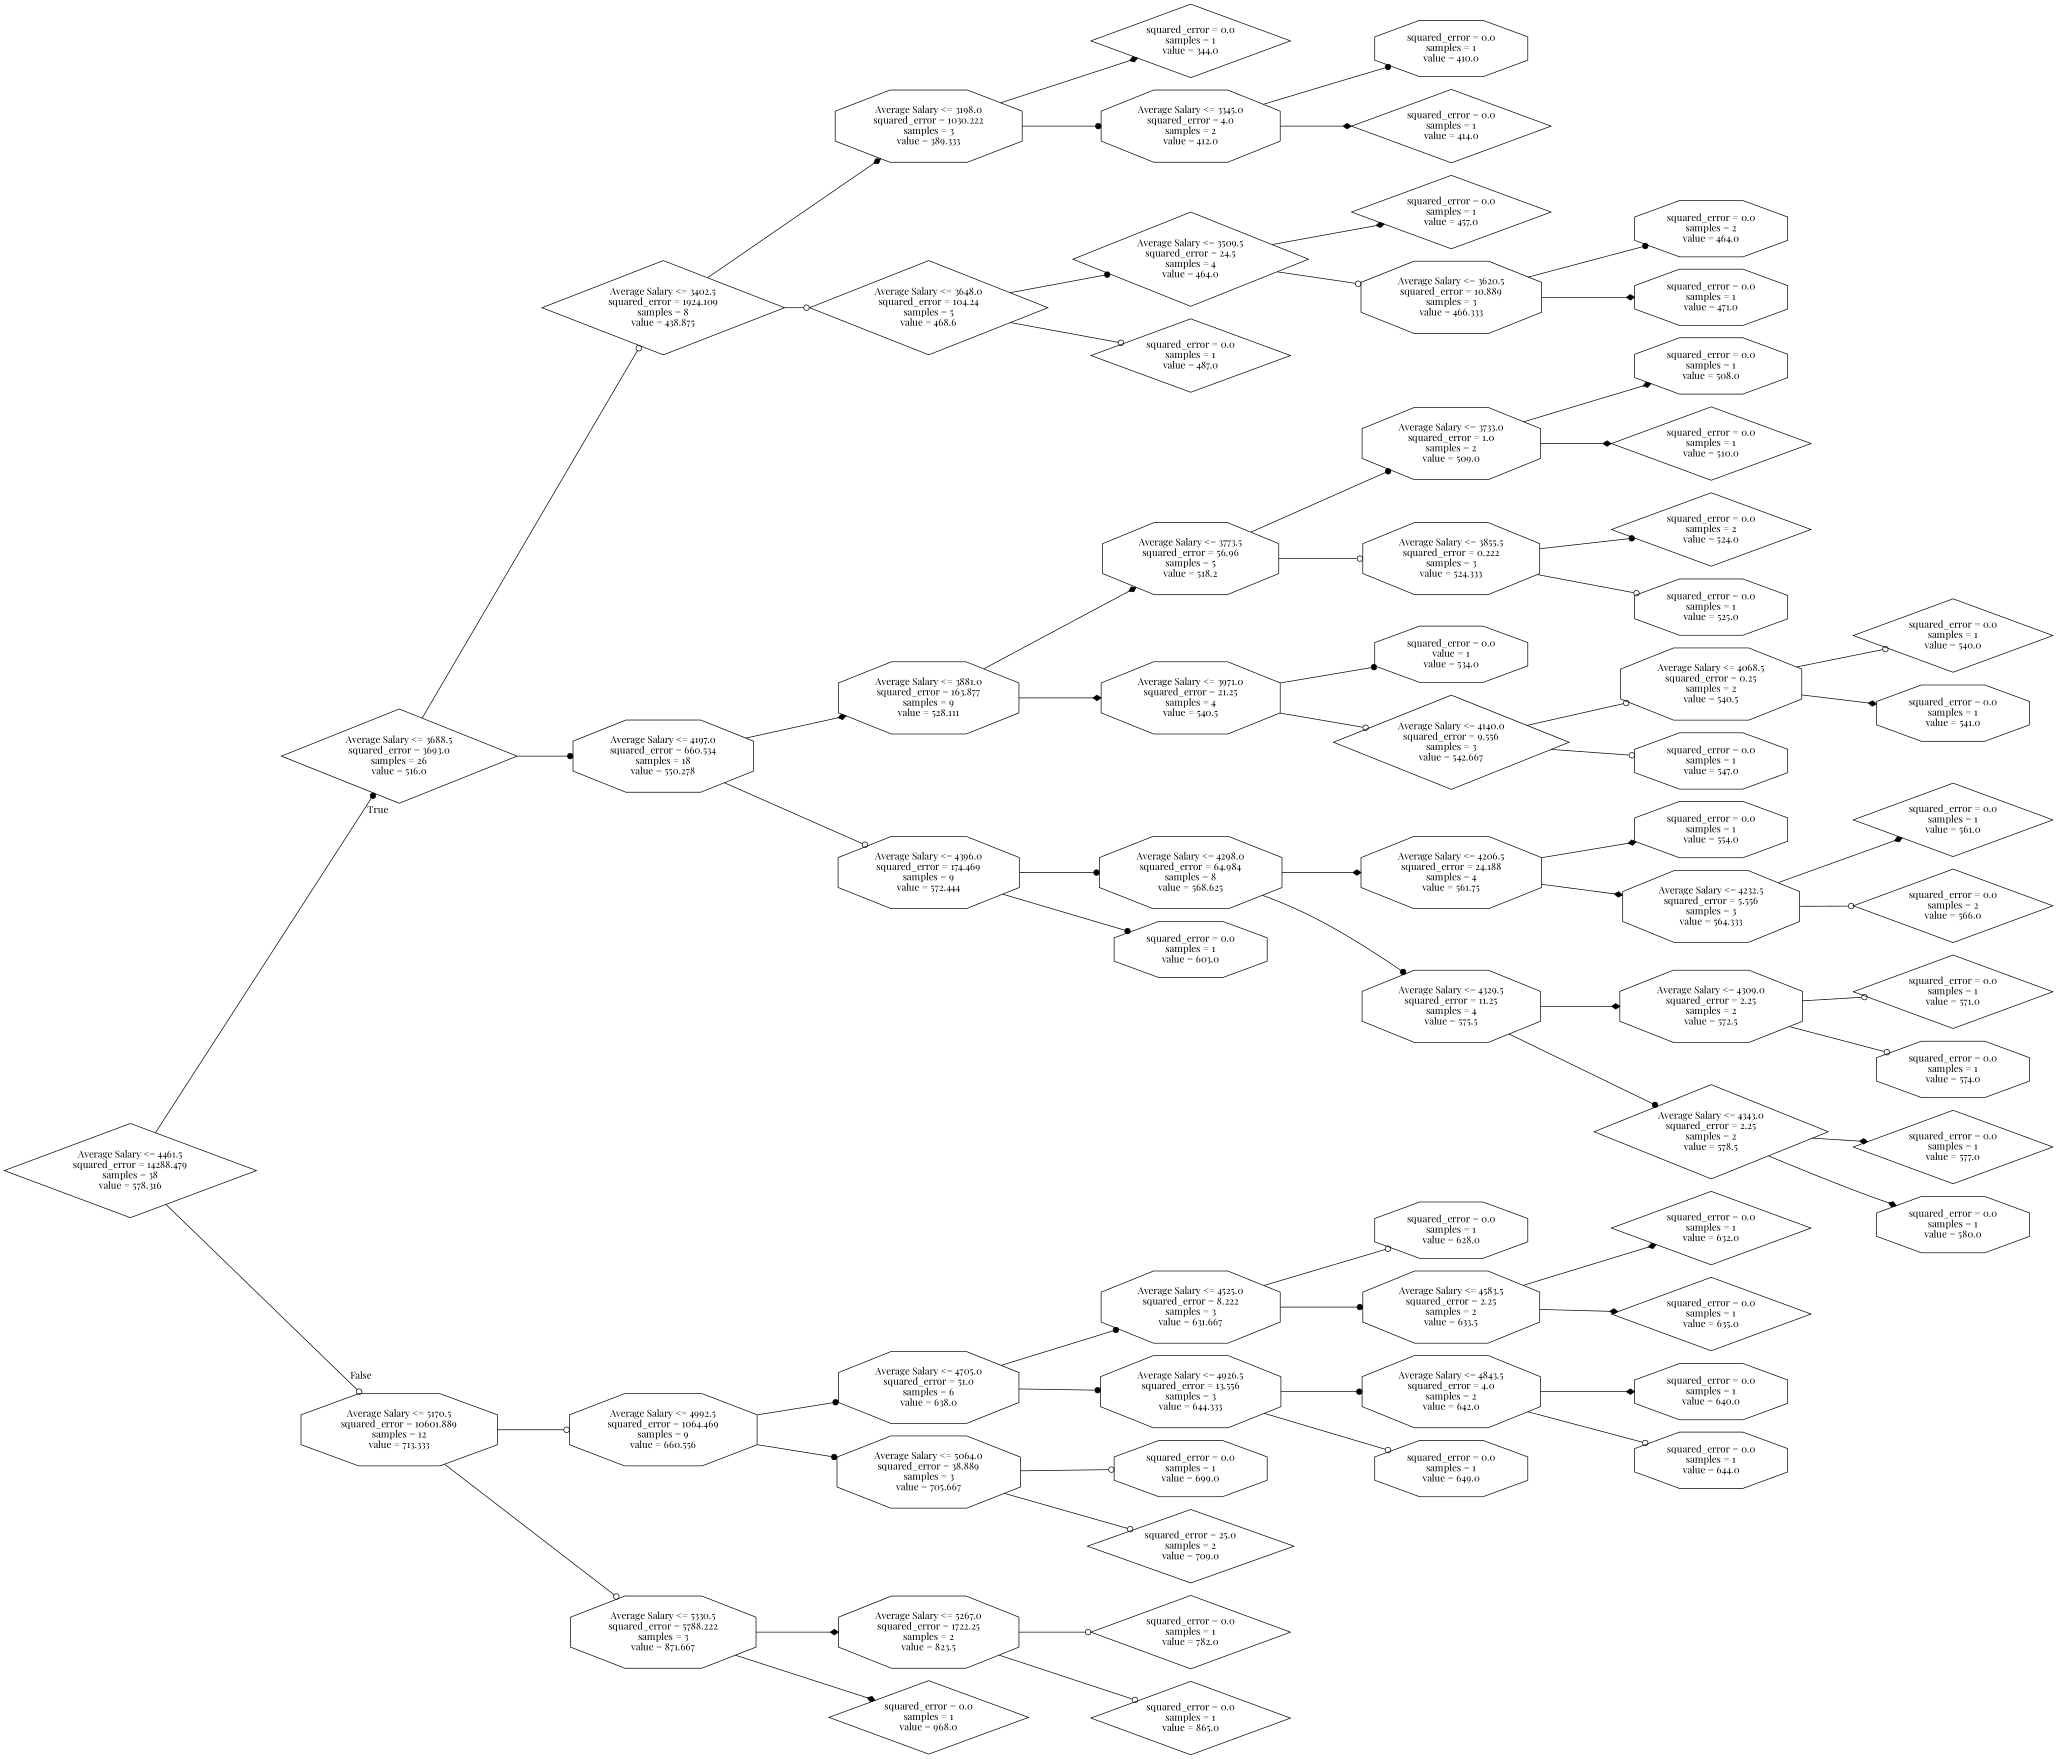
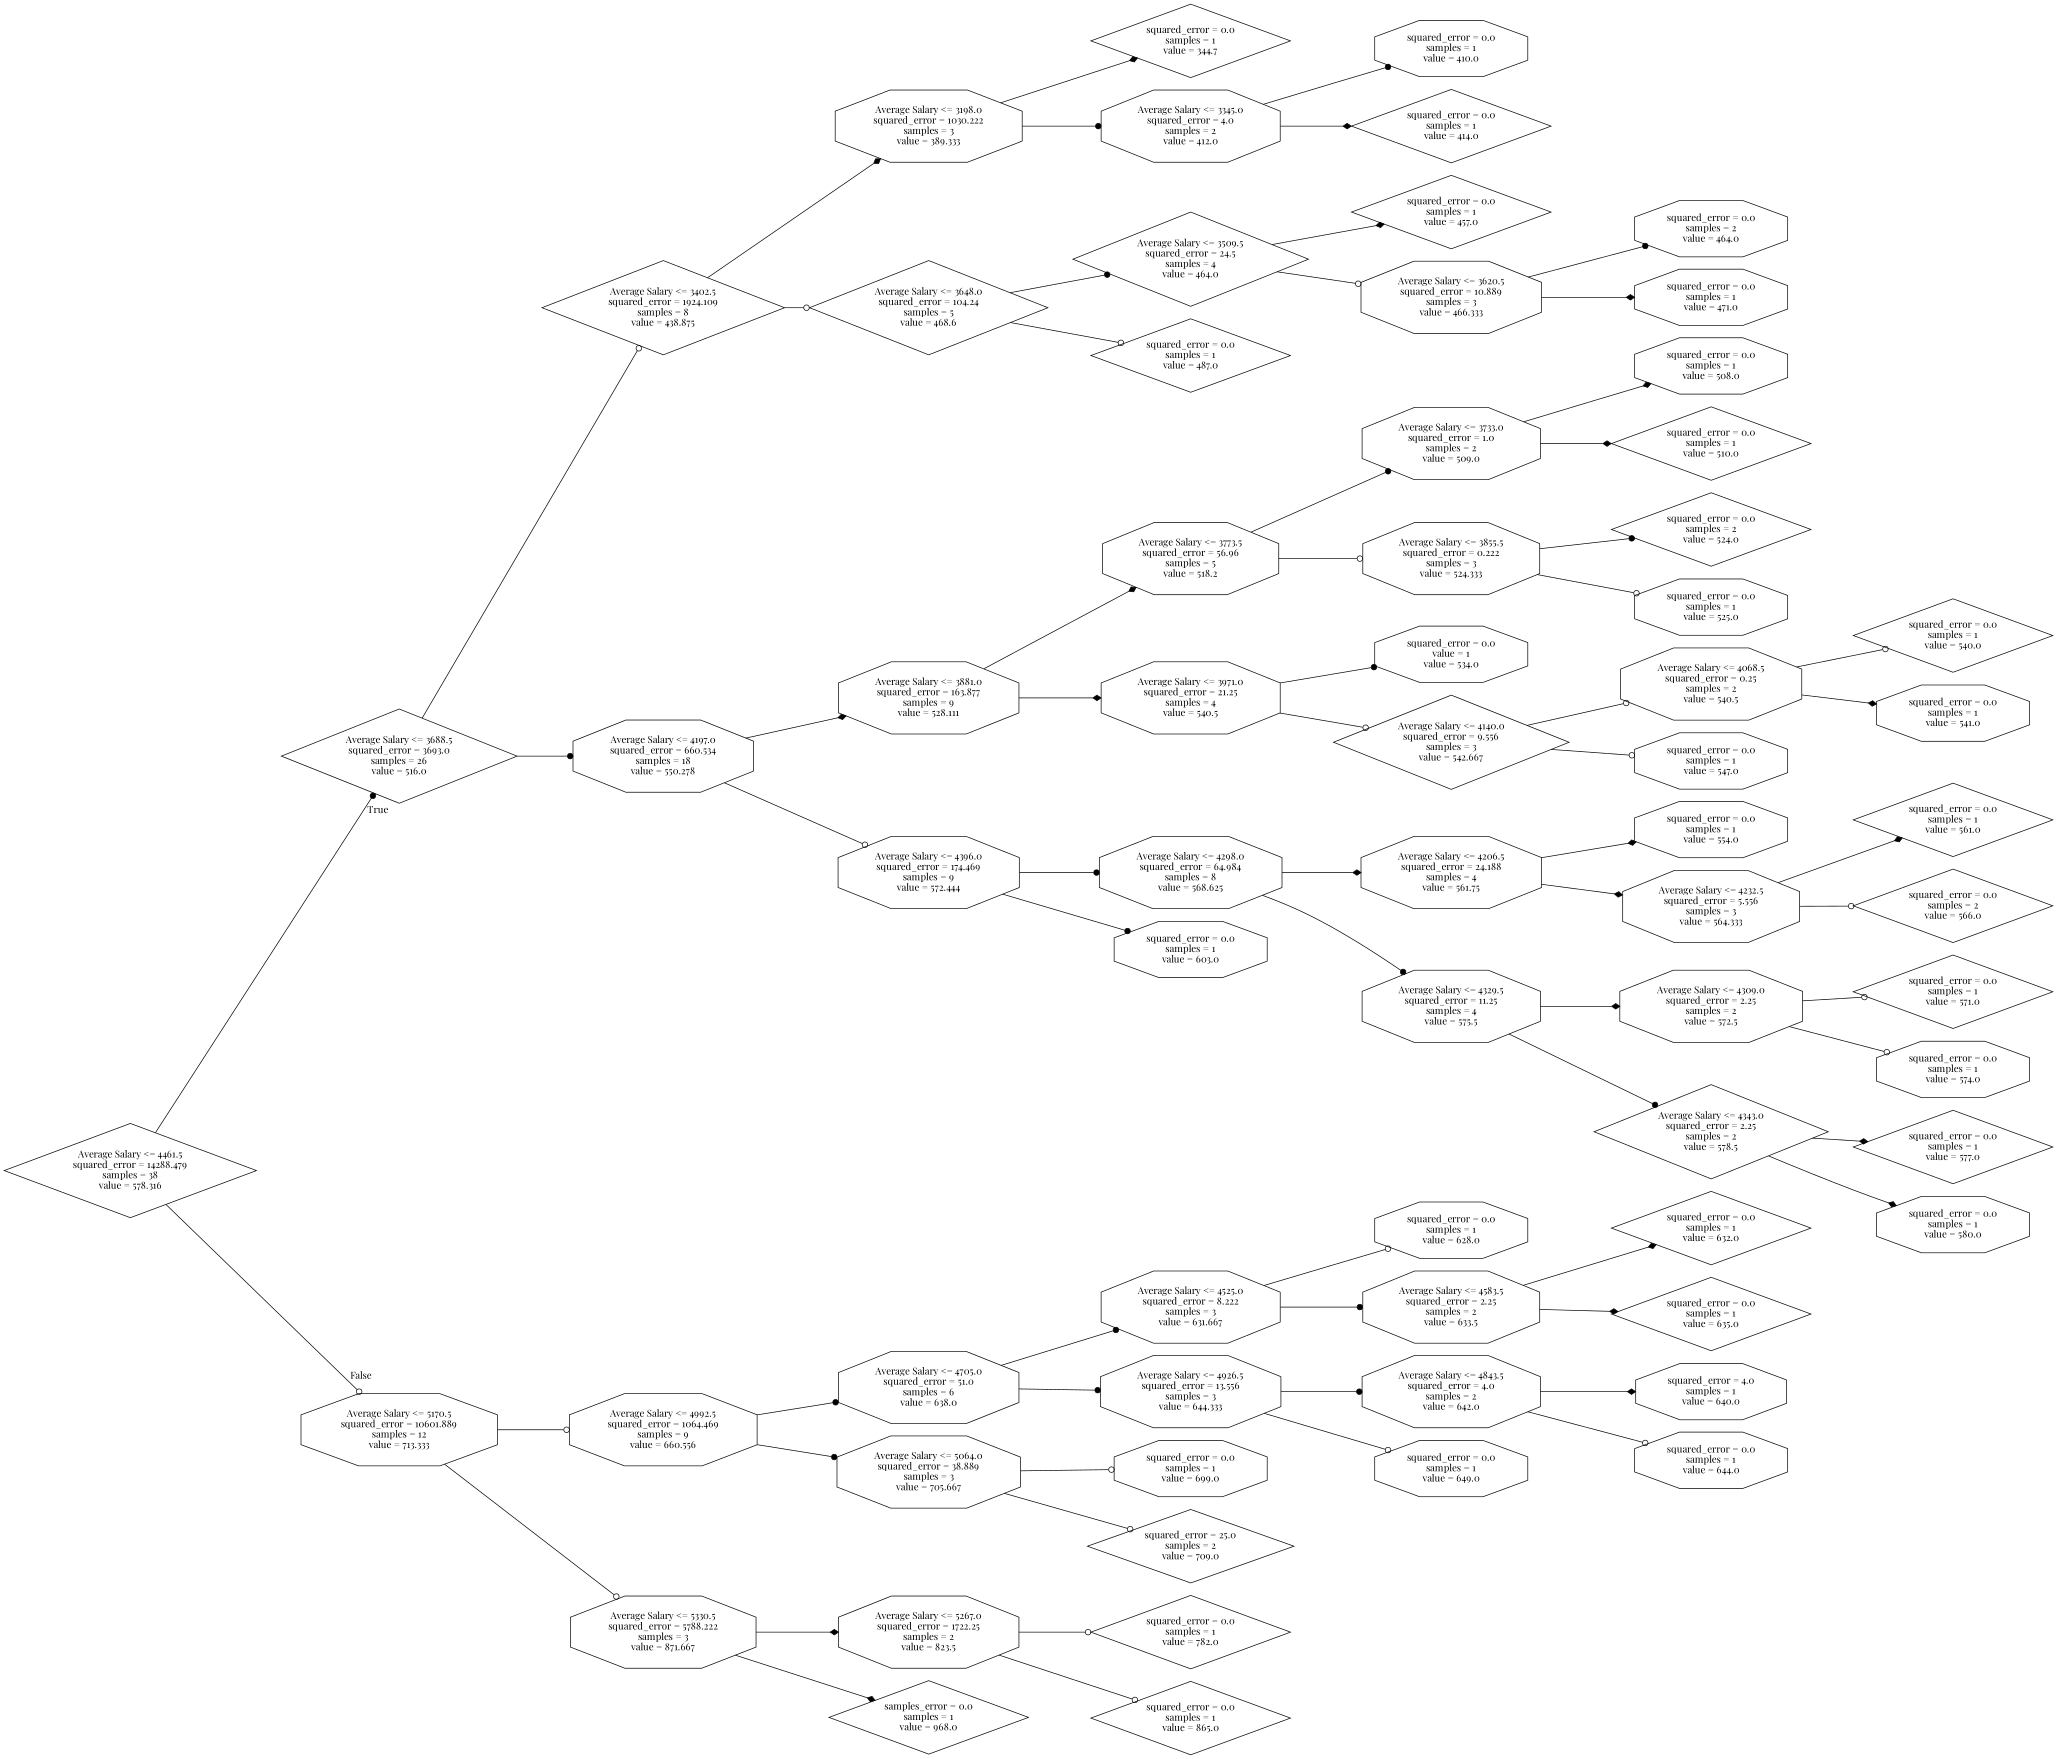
node "squared_error = 0.0 samples = 1 value = 344.0": label "squared_error = 0.0 samples = 1 value = 344.0" -> "squared_error = 0.0 samples = 1 value = 344.7"
node "squared_error = 0.0 samples = 1 value = 640.0": label "squared_error = 0.0 samples = 1 value = 640.0" -> "squared_error = 4.0 samples = 1 value = 640.0"
node "squared_error = 0.0 samples = 1 value = 968.0": label "squared_error = 0.0 samples = 1 value = 968.0" -> "samples_error = 0.0 samples = 1 value = 968.0"
